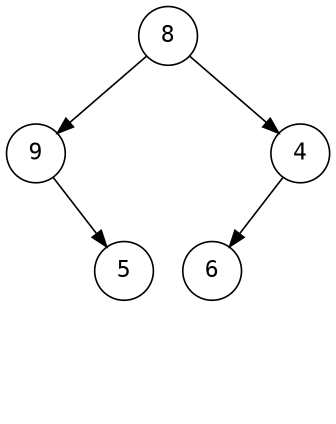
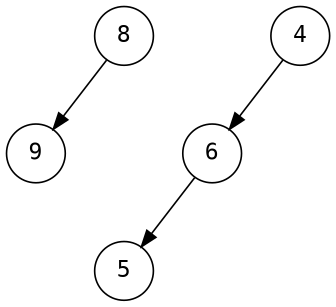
edge "8" -> "4": removed
edge "9" -> "5": now "6" -> "5"
